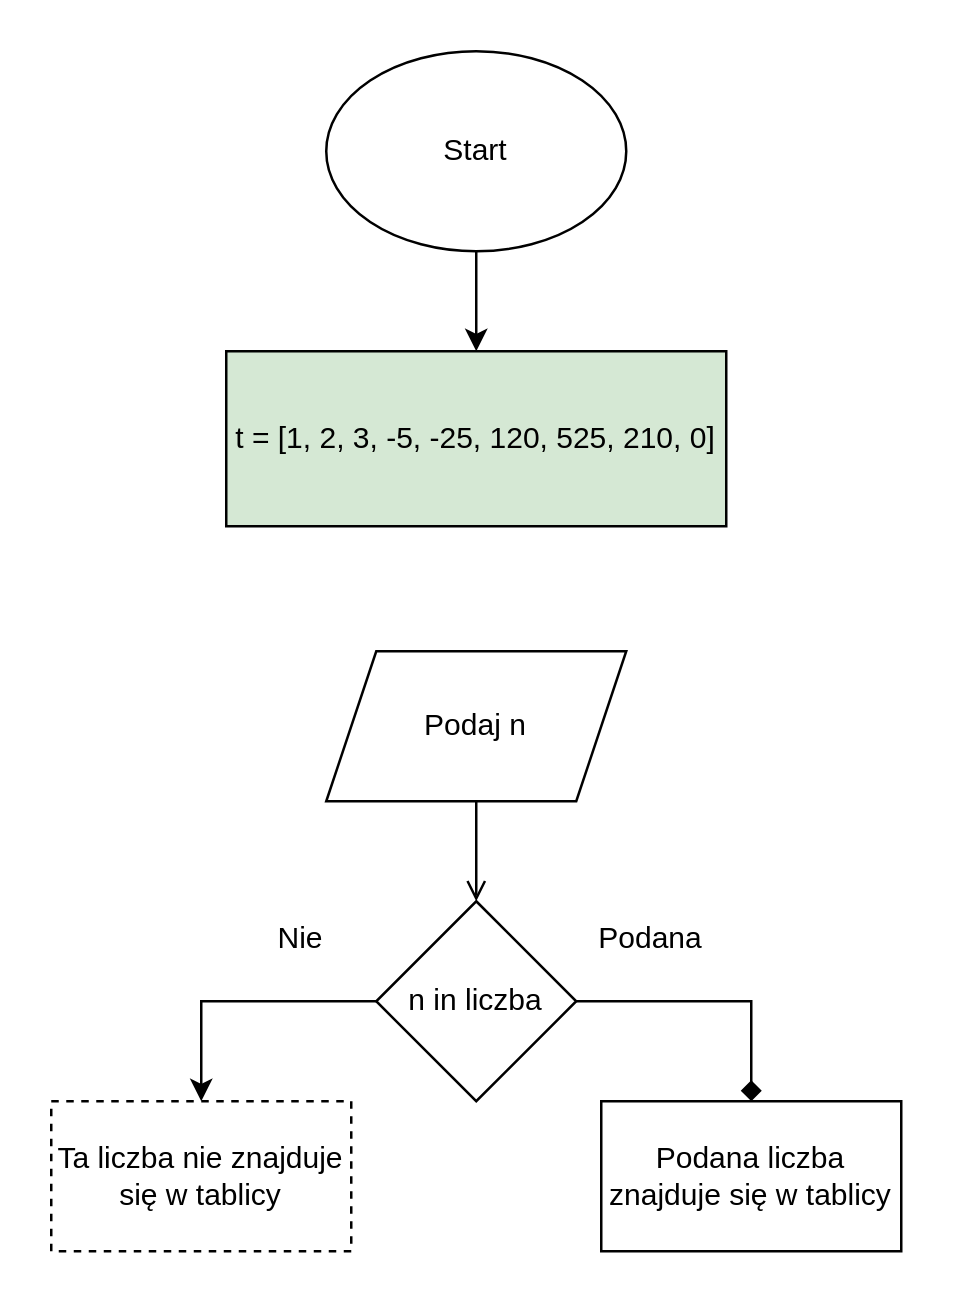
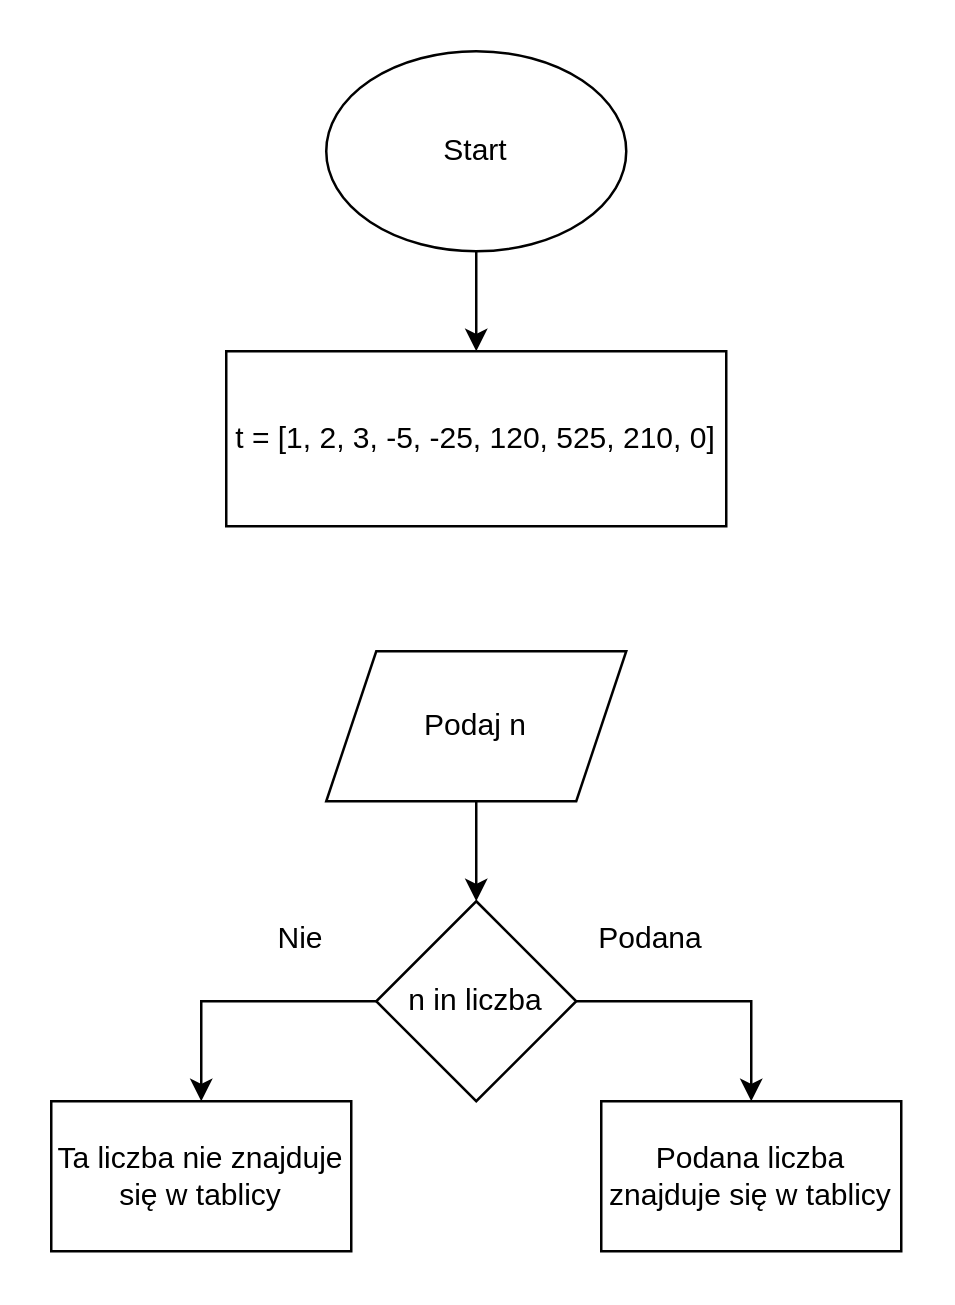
node "t = [1, 2, 3, -5, -25, 120, 525, 210, 0]": fillcolor #d5e8d4 -> #ffffff
edge "Podaj n" -> "n in liczba": arrowhead open -> classic
edge "n in liczba" -> "Podana liczba znajduje się w tablicy": arrowhead diamond -> classic
node "Ta liczba nie znajduje się w tablicy": style dashed -> solid
